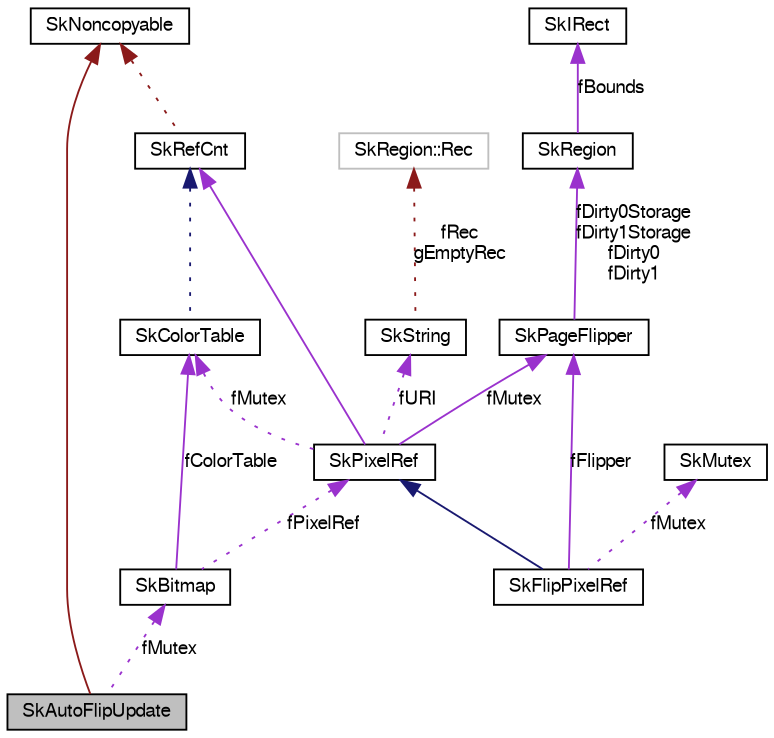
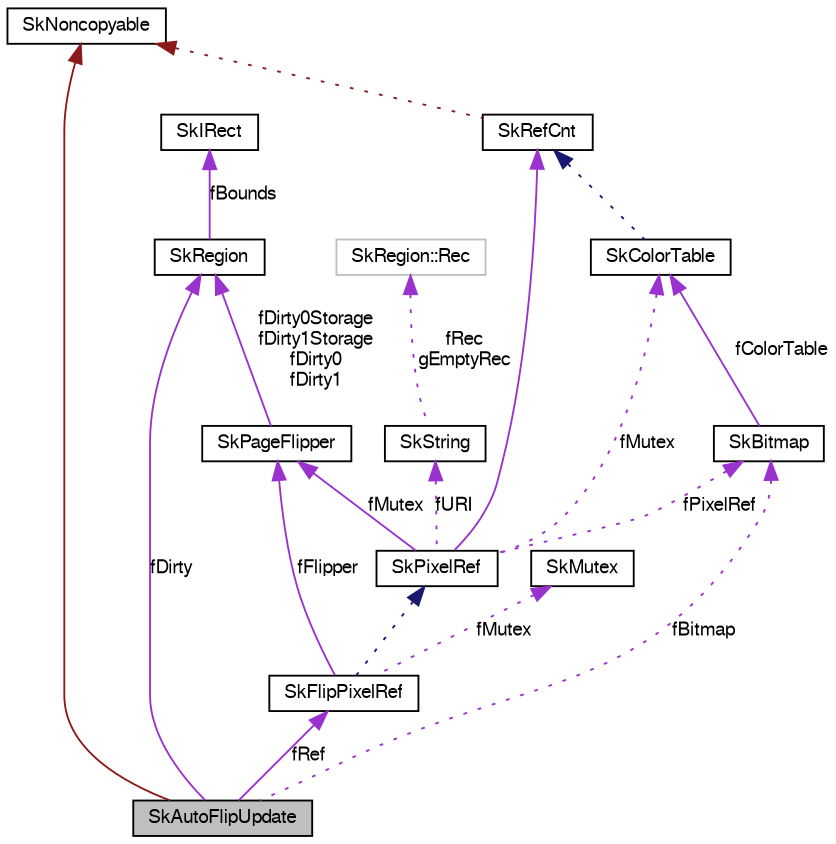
edge "SkString" -> "SkRegion::Rec": color firebrick4 -> darkorchid3
edge "SkBitmap" -> "SkPixelRef": reversed
edge "SkFlipPixelRef" -> "SkPixelRef": style solid -> dotted
edge "SkAutoFlipUpdate" -> "SkRegion": added, label "fDirty"
edge "SkAutoFlipUpdate" -> "SkBitmap": label "fMutex" -> "fBitmap"
edge "SkAutoFlipUpdate" -> "SkFlipPixelRef": added, label "fRef"
